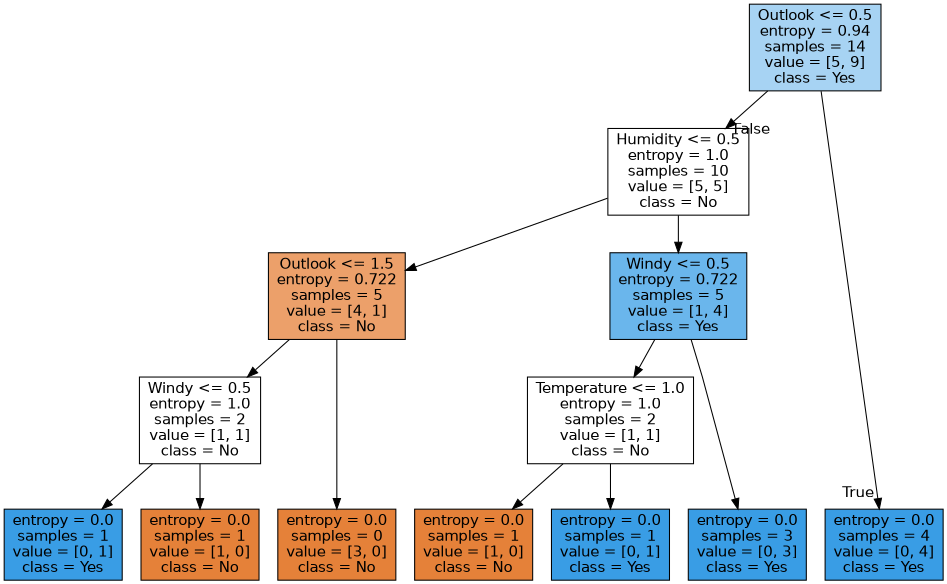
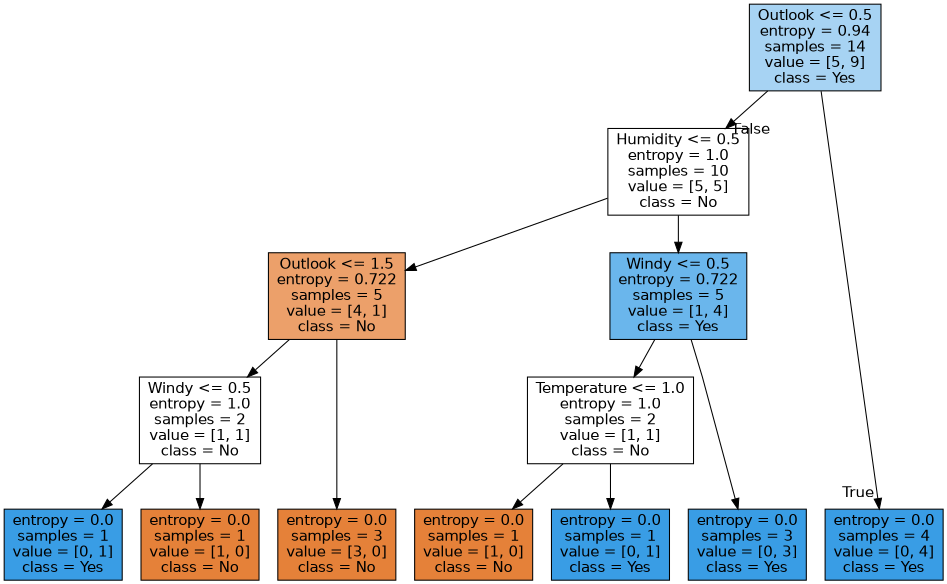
node "entropy = 0.0 samples = 0 value = [3, 0] class = No": label "entropy = 0.0 samples = 0 value = [3, 0] class = No" -> "entropy = 0.0 samples = 3 value = [3, 0] class = No"
